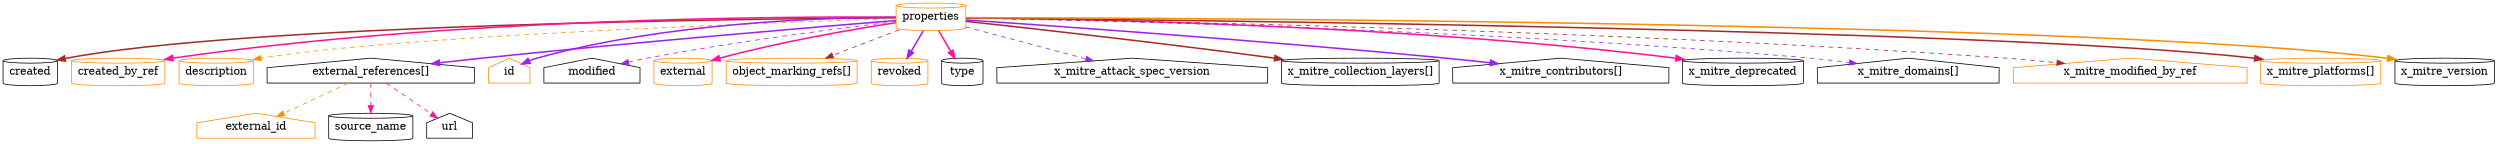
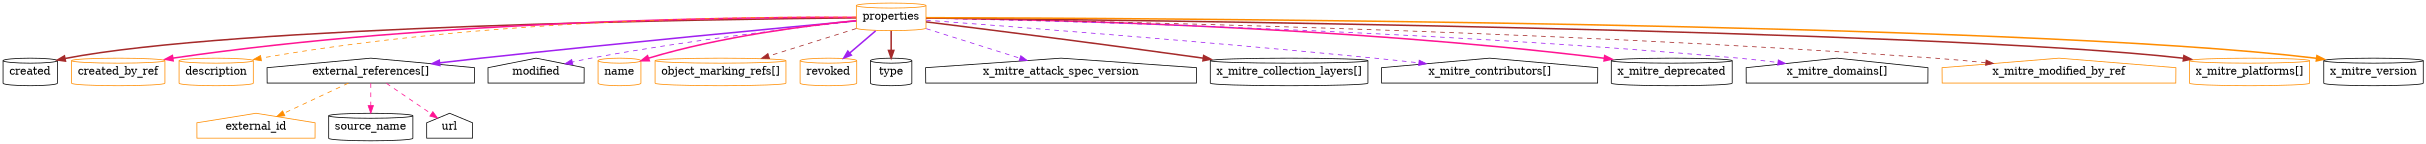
edge "properties" -> "x_mitre_contributors[]": style bold -> dashed
edge "properties" -> "type": color deeppink -> brown
node "id": removed
node "external": label "external" -> "name"
